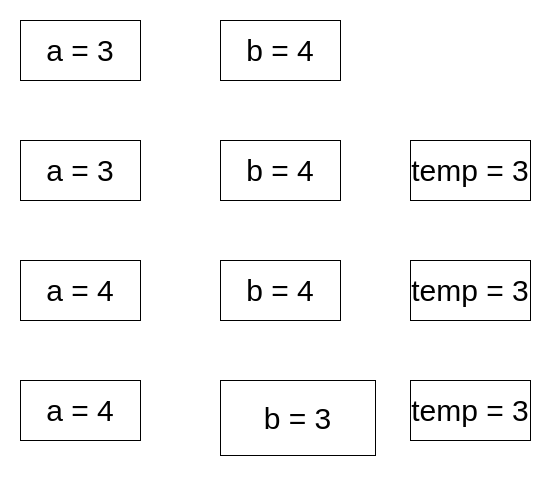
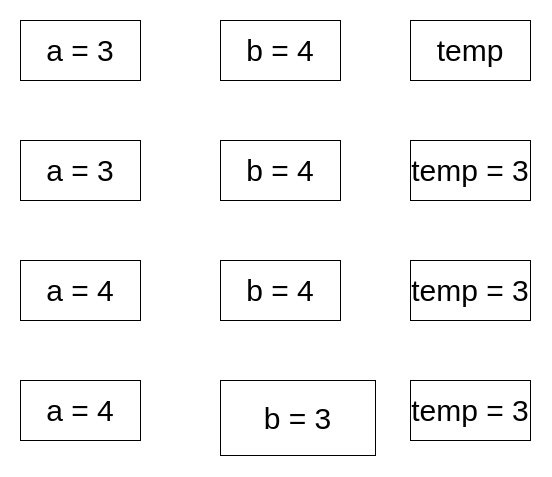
node "temp": added
